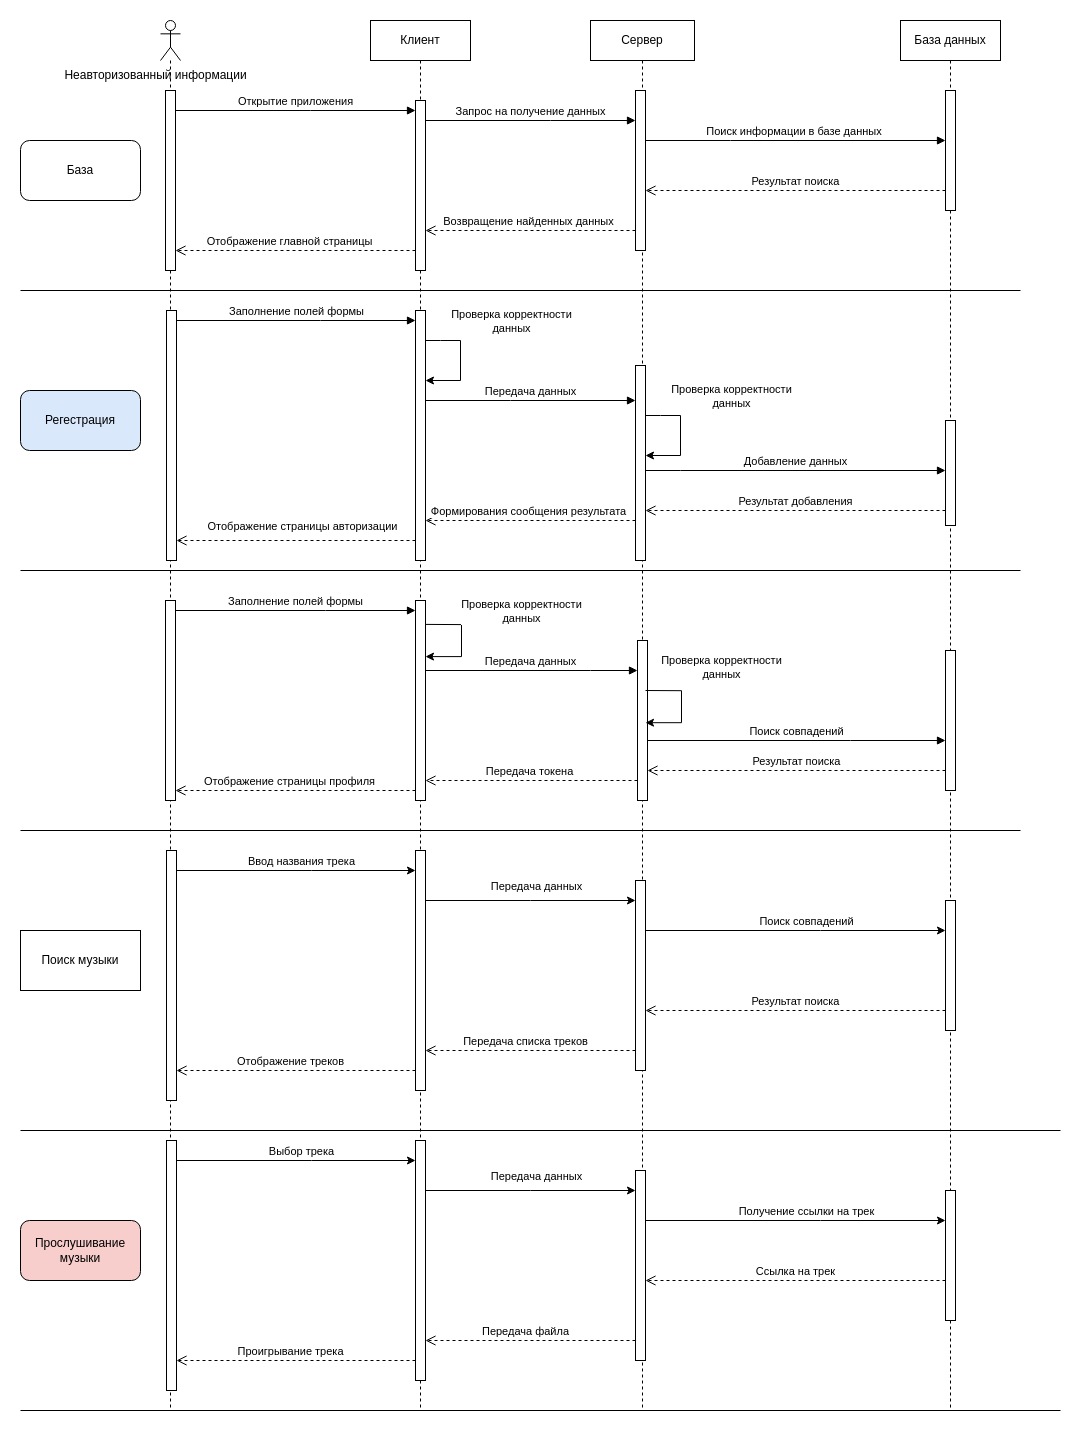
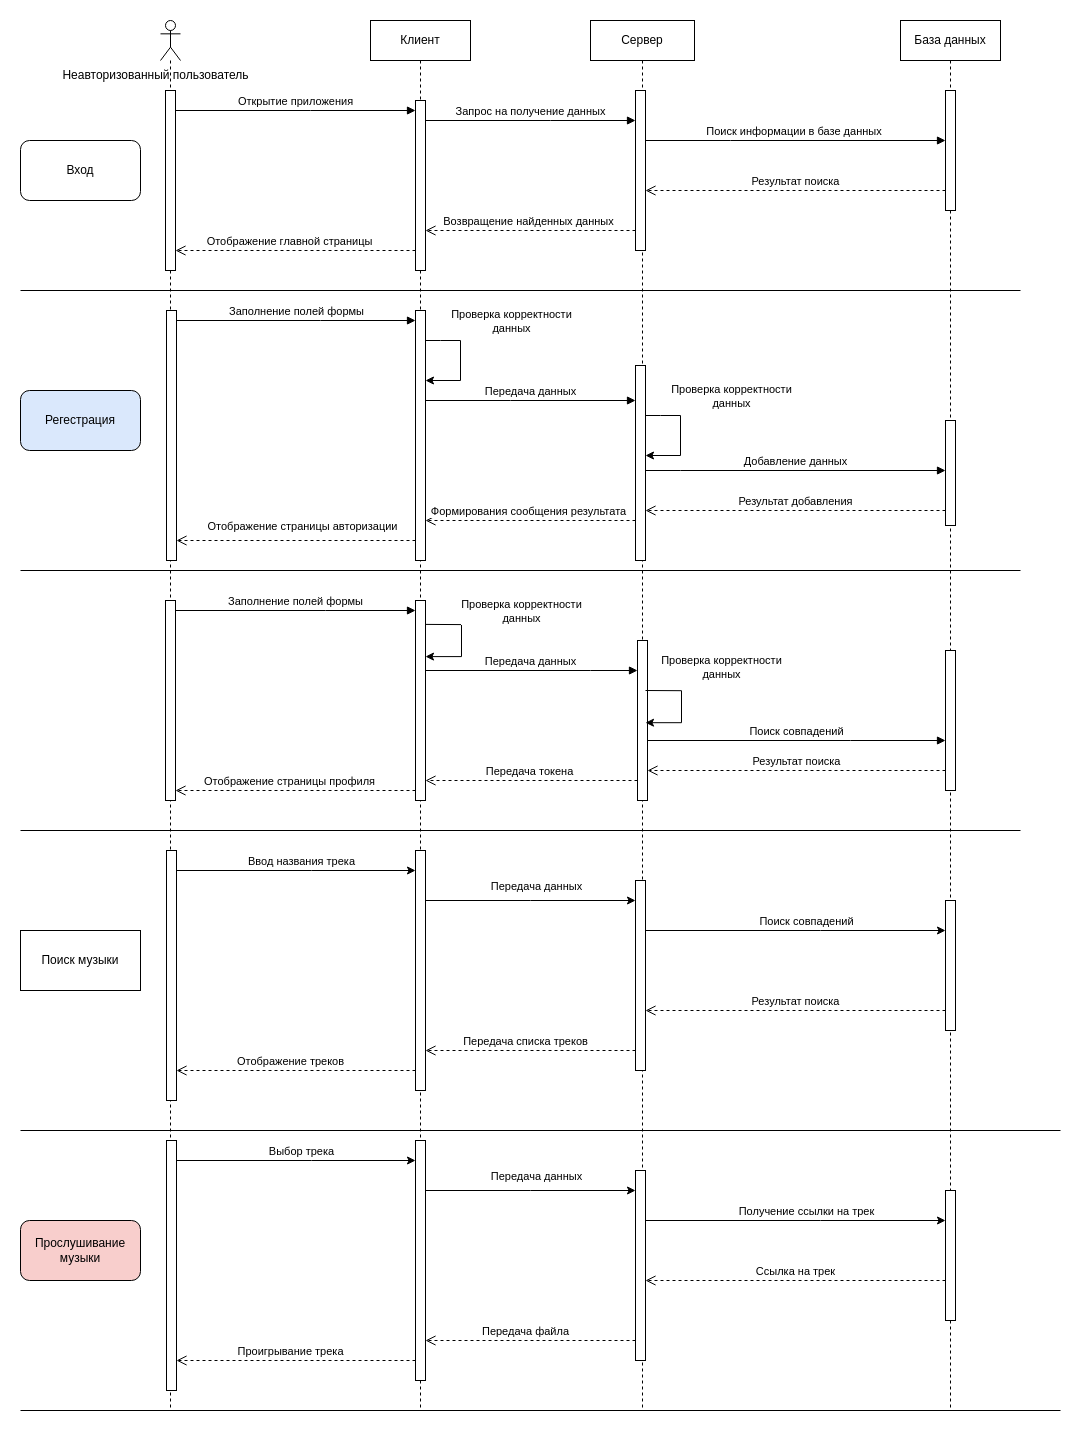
node "Неавторизованный информации": label "Неавторизованный информации" -> "Неавторизованный пользователь"
node "База": label "База" -> "Вход"
